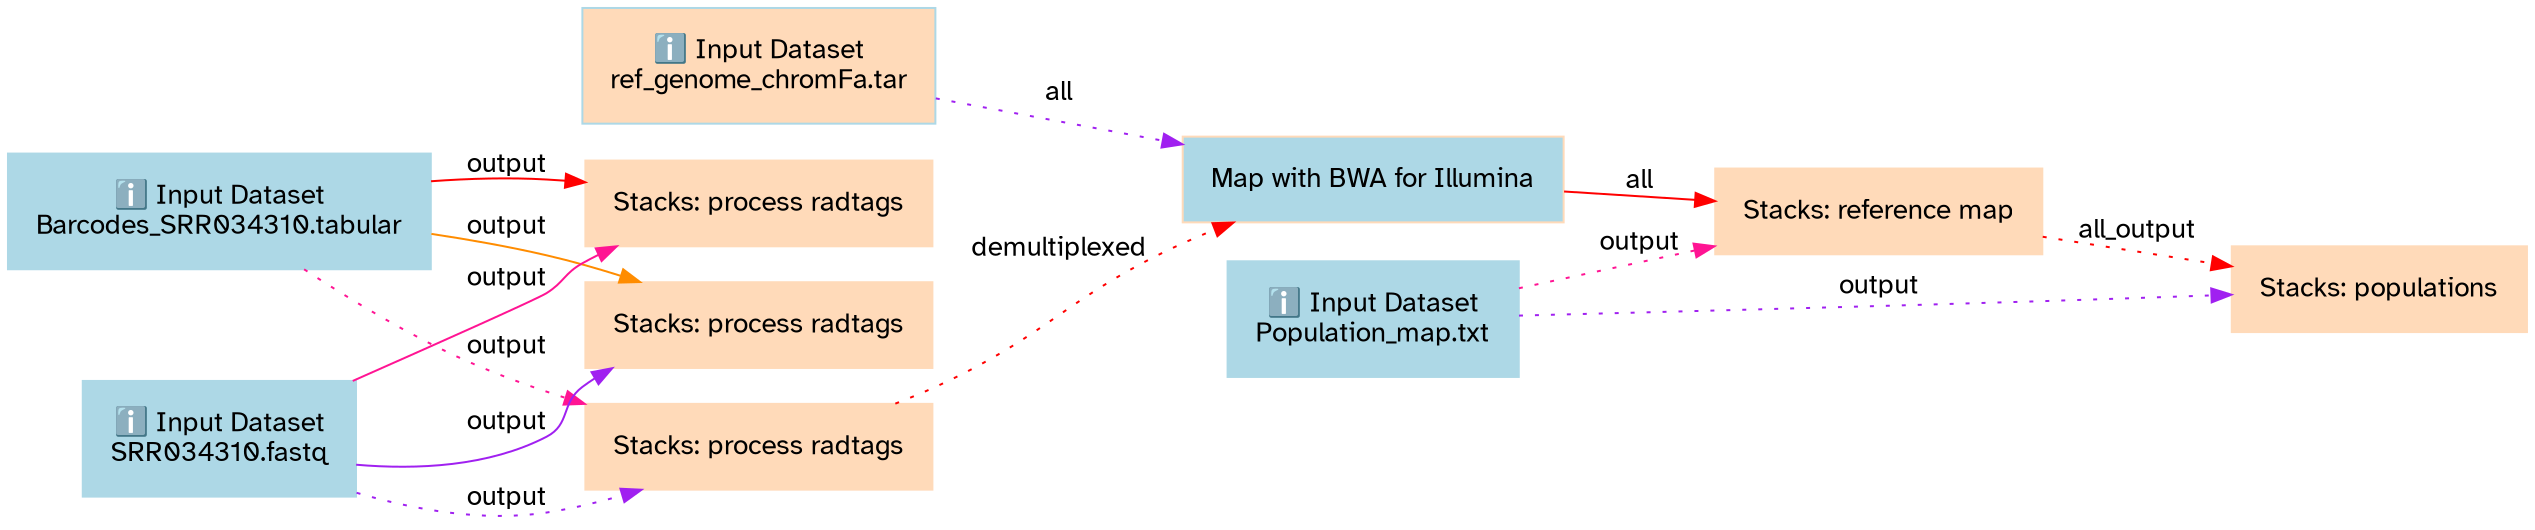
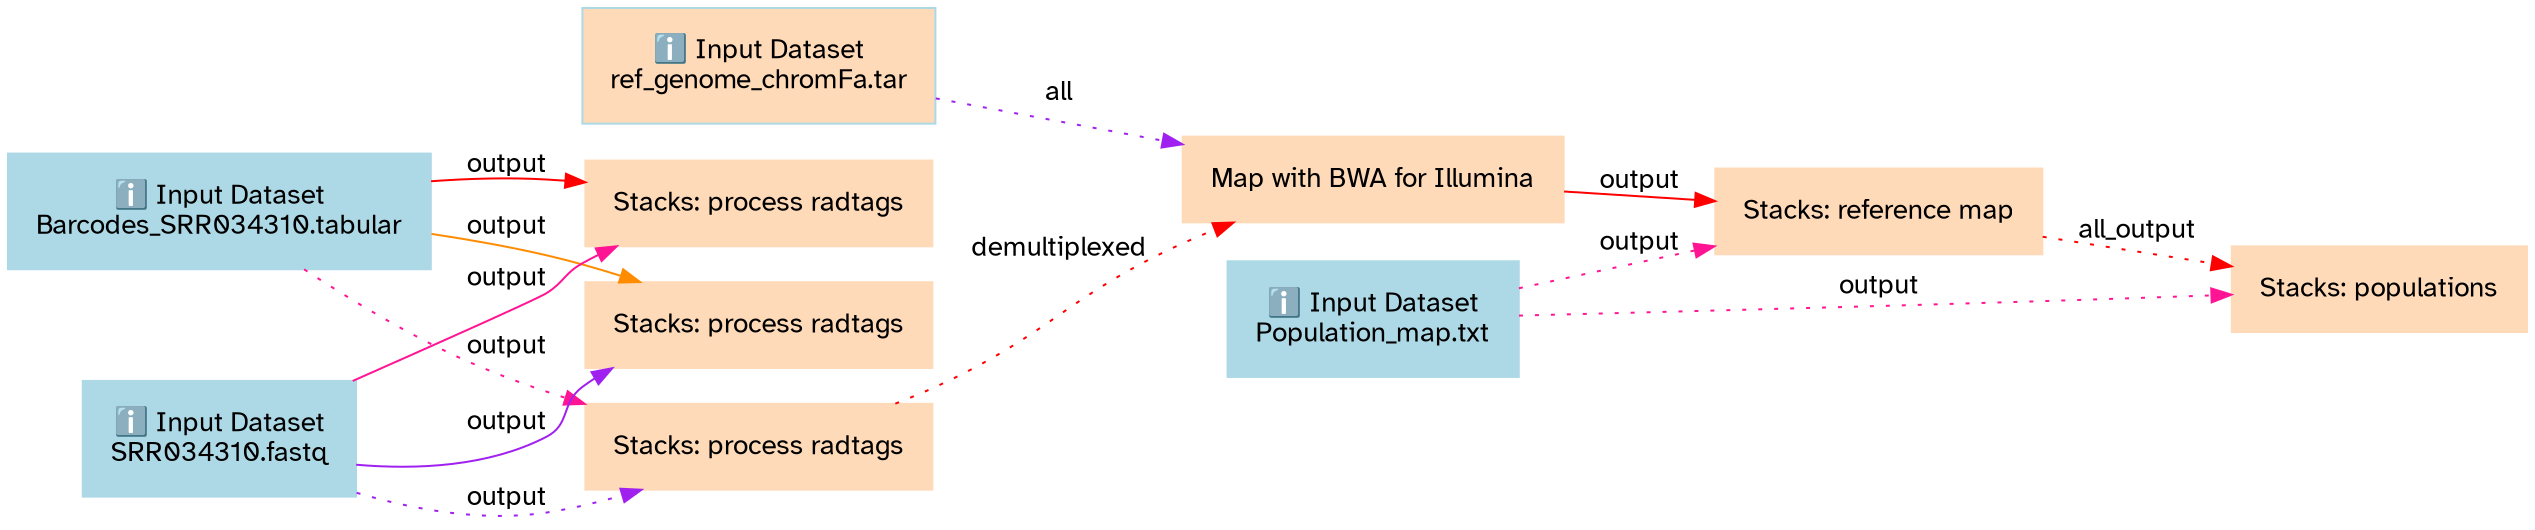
node "Map with BWA for Illumina": fillcolor lightblue -> peachpuff
edge "Map with BWA for Illumina" -> "Stacks: reference map": label "all" -> "output"
edge "ℹ️ Input Dataset Population_map.txt" -> "Stacks: populations": color purple -> deeppink
